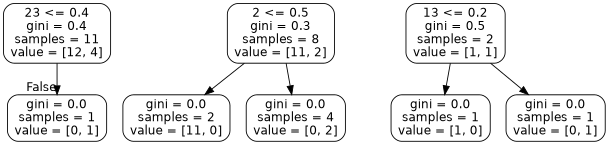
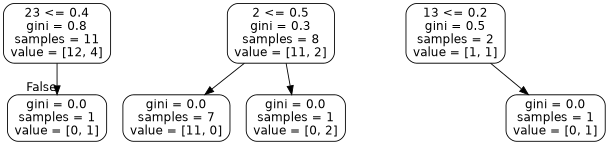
node "23 <= 0.4 gini = 0.4 samples = 11 value = [12, 4]": label "23 <= 0.4 gini = 0.4 samples = 11 value = [12, 4]" -> "23 <= 0.4 gini = 0.8 samples = 11 value = [12, 4]"
node "gini = 0.0 samples = 2 value = [11, 0]": label "gini = 0.0 samples = 2 value = [11, 0]" -> "gini = 0.0 samples = 7 value = [11, 0]"
node "gini = 0.0 samples = 4 value = [0, 2]": label "gini = 0.0 samples = 4 value = [0, 2]" -> "gini = 0.0 samples = 1 value = [0, 2]"
node "gini = 0.0 samples = 1 value = [1, 0]": removed
